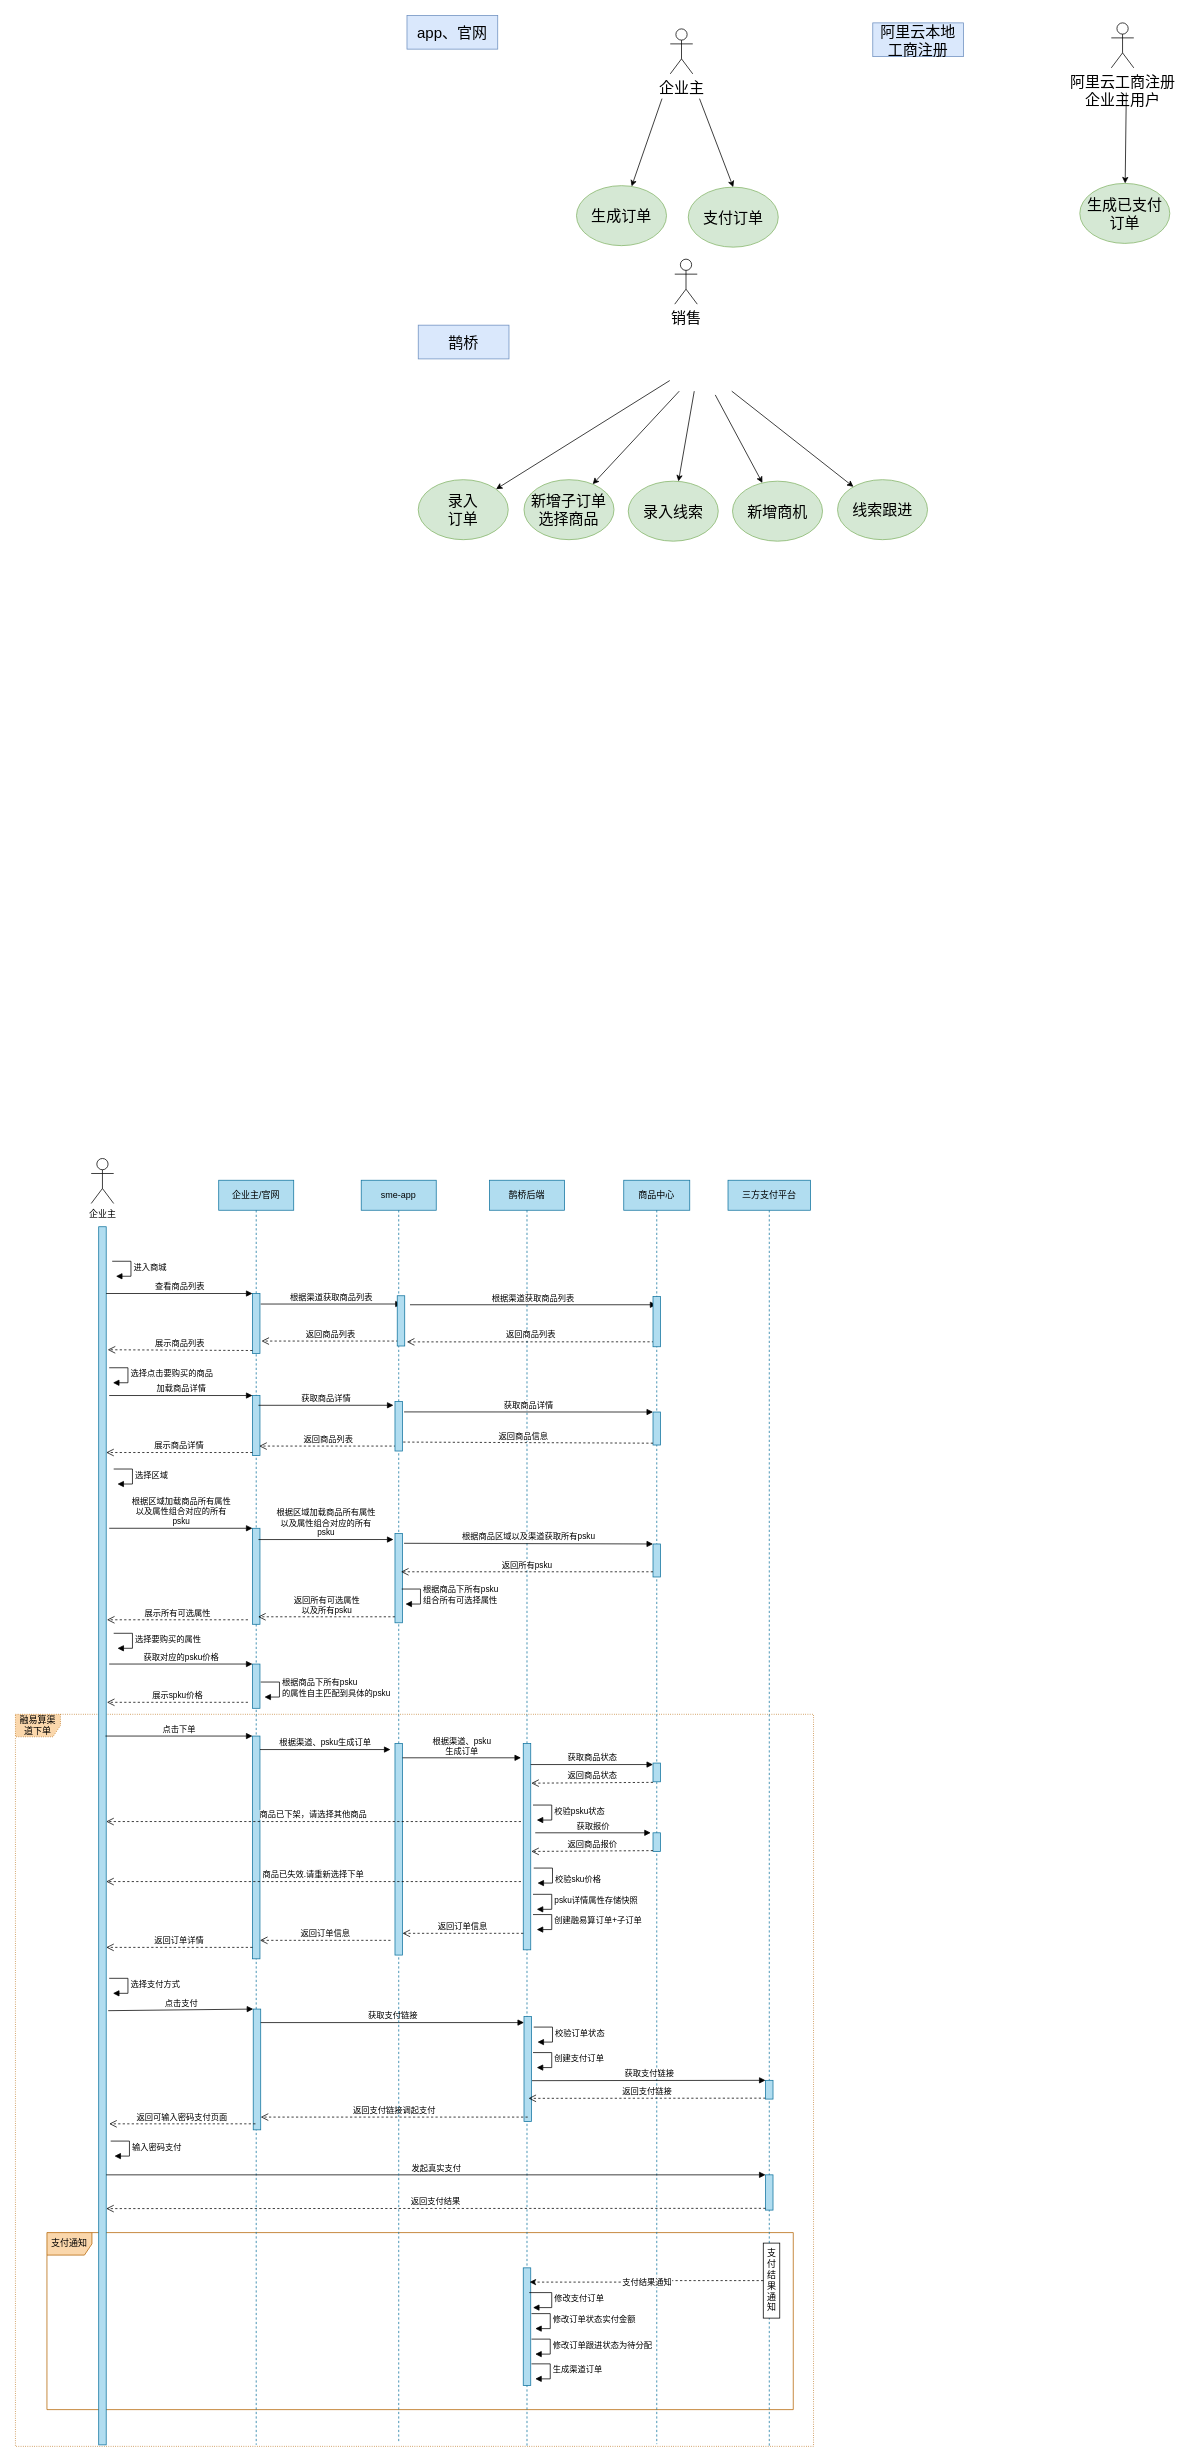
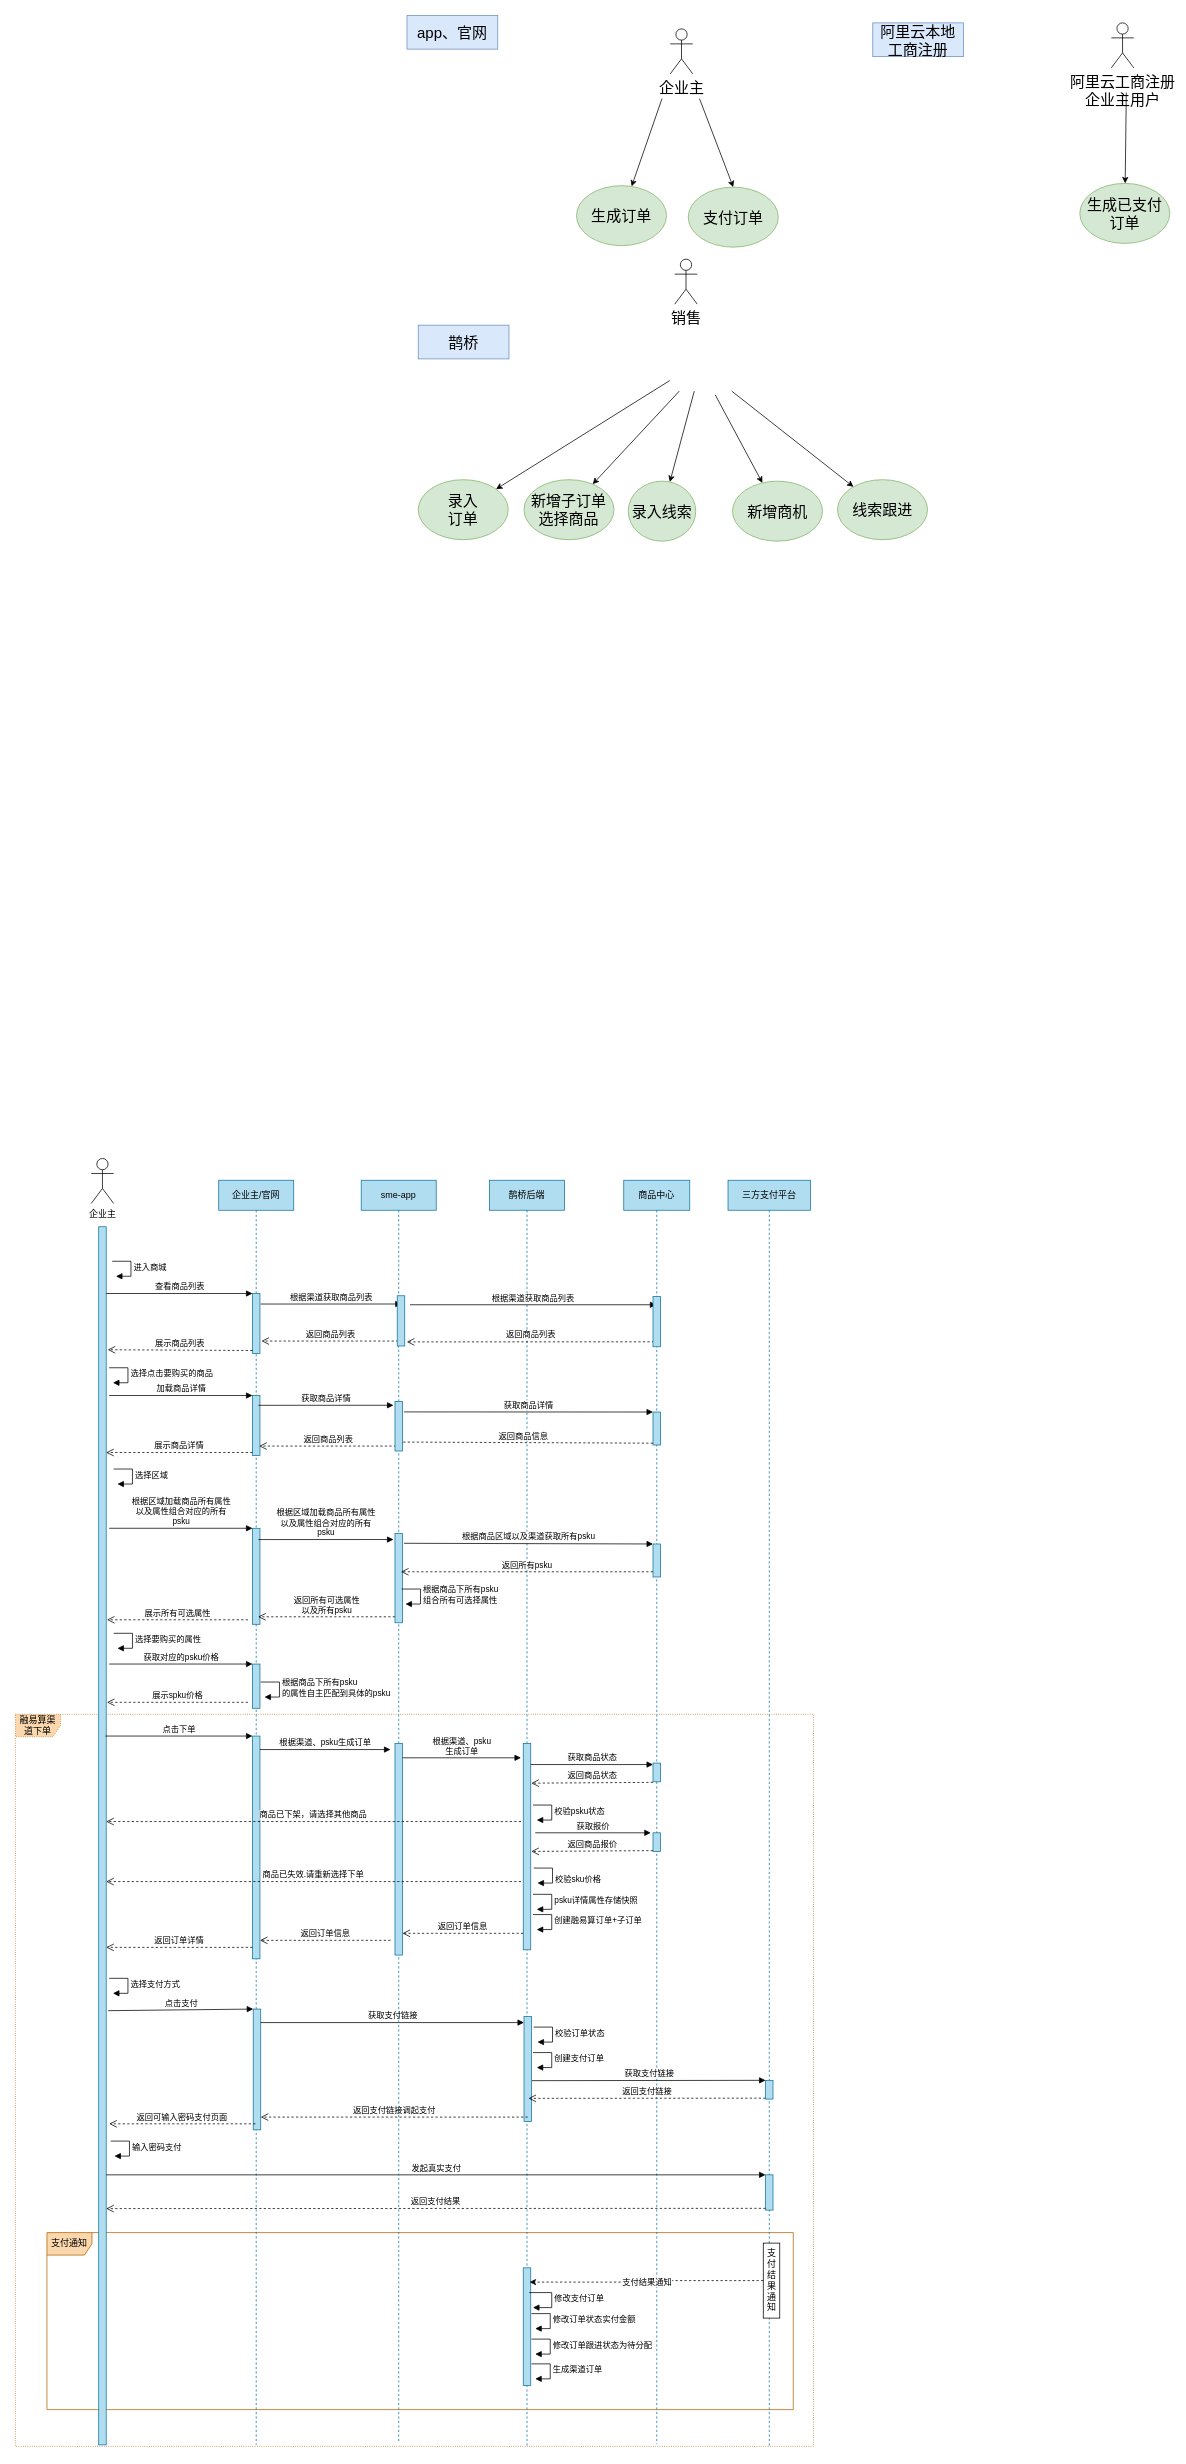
node "录入线索": size 90x60 -> 68x60
